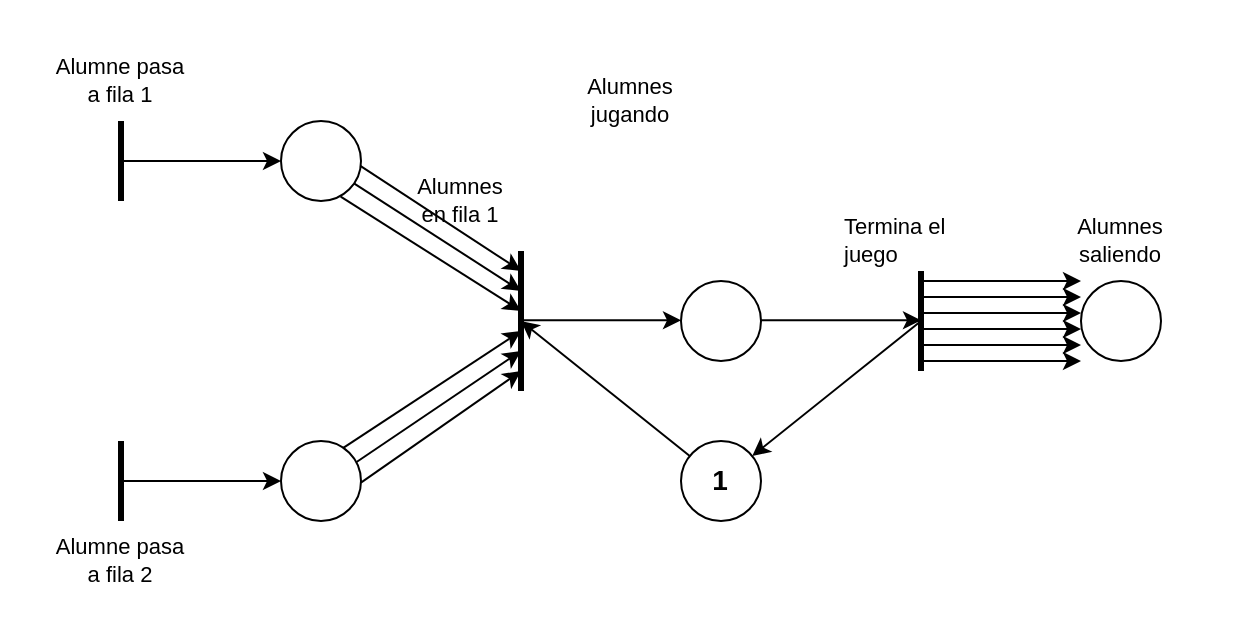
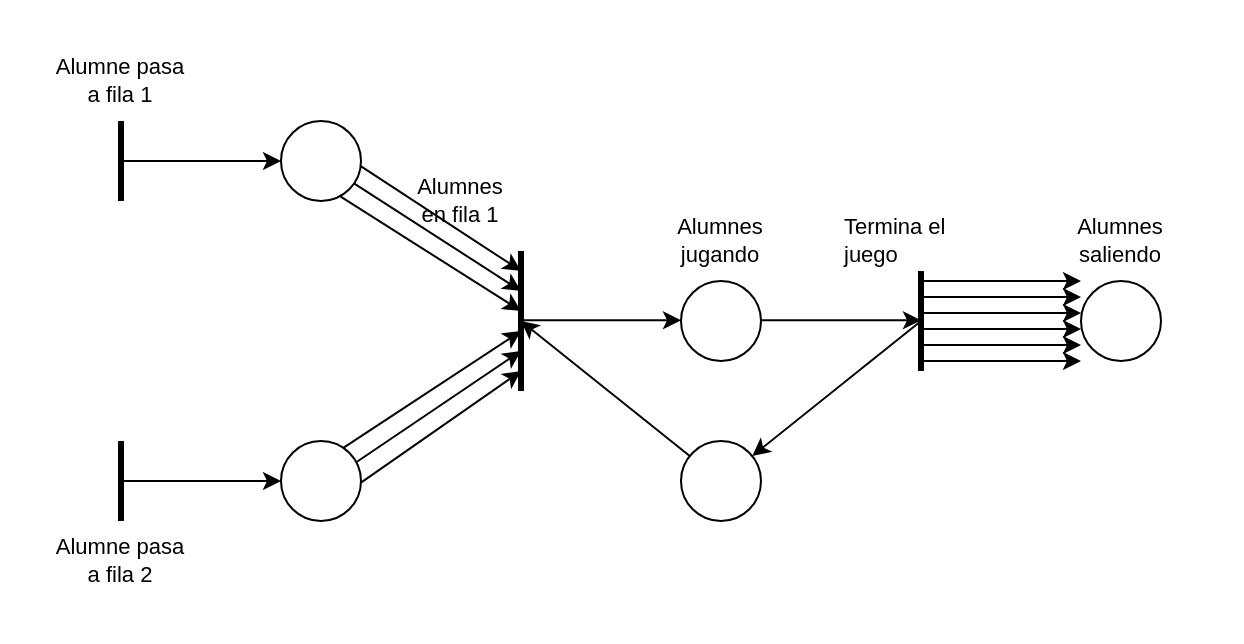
node "Alumnes jugando": moved (631, 101) -> (721, 241)
node "1": removed
